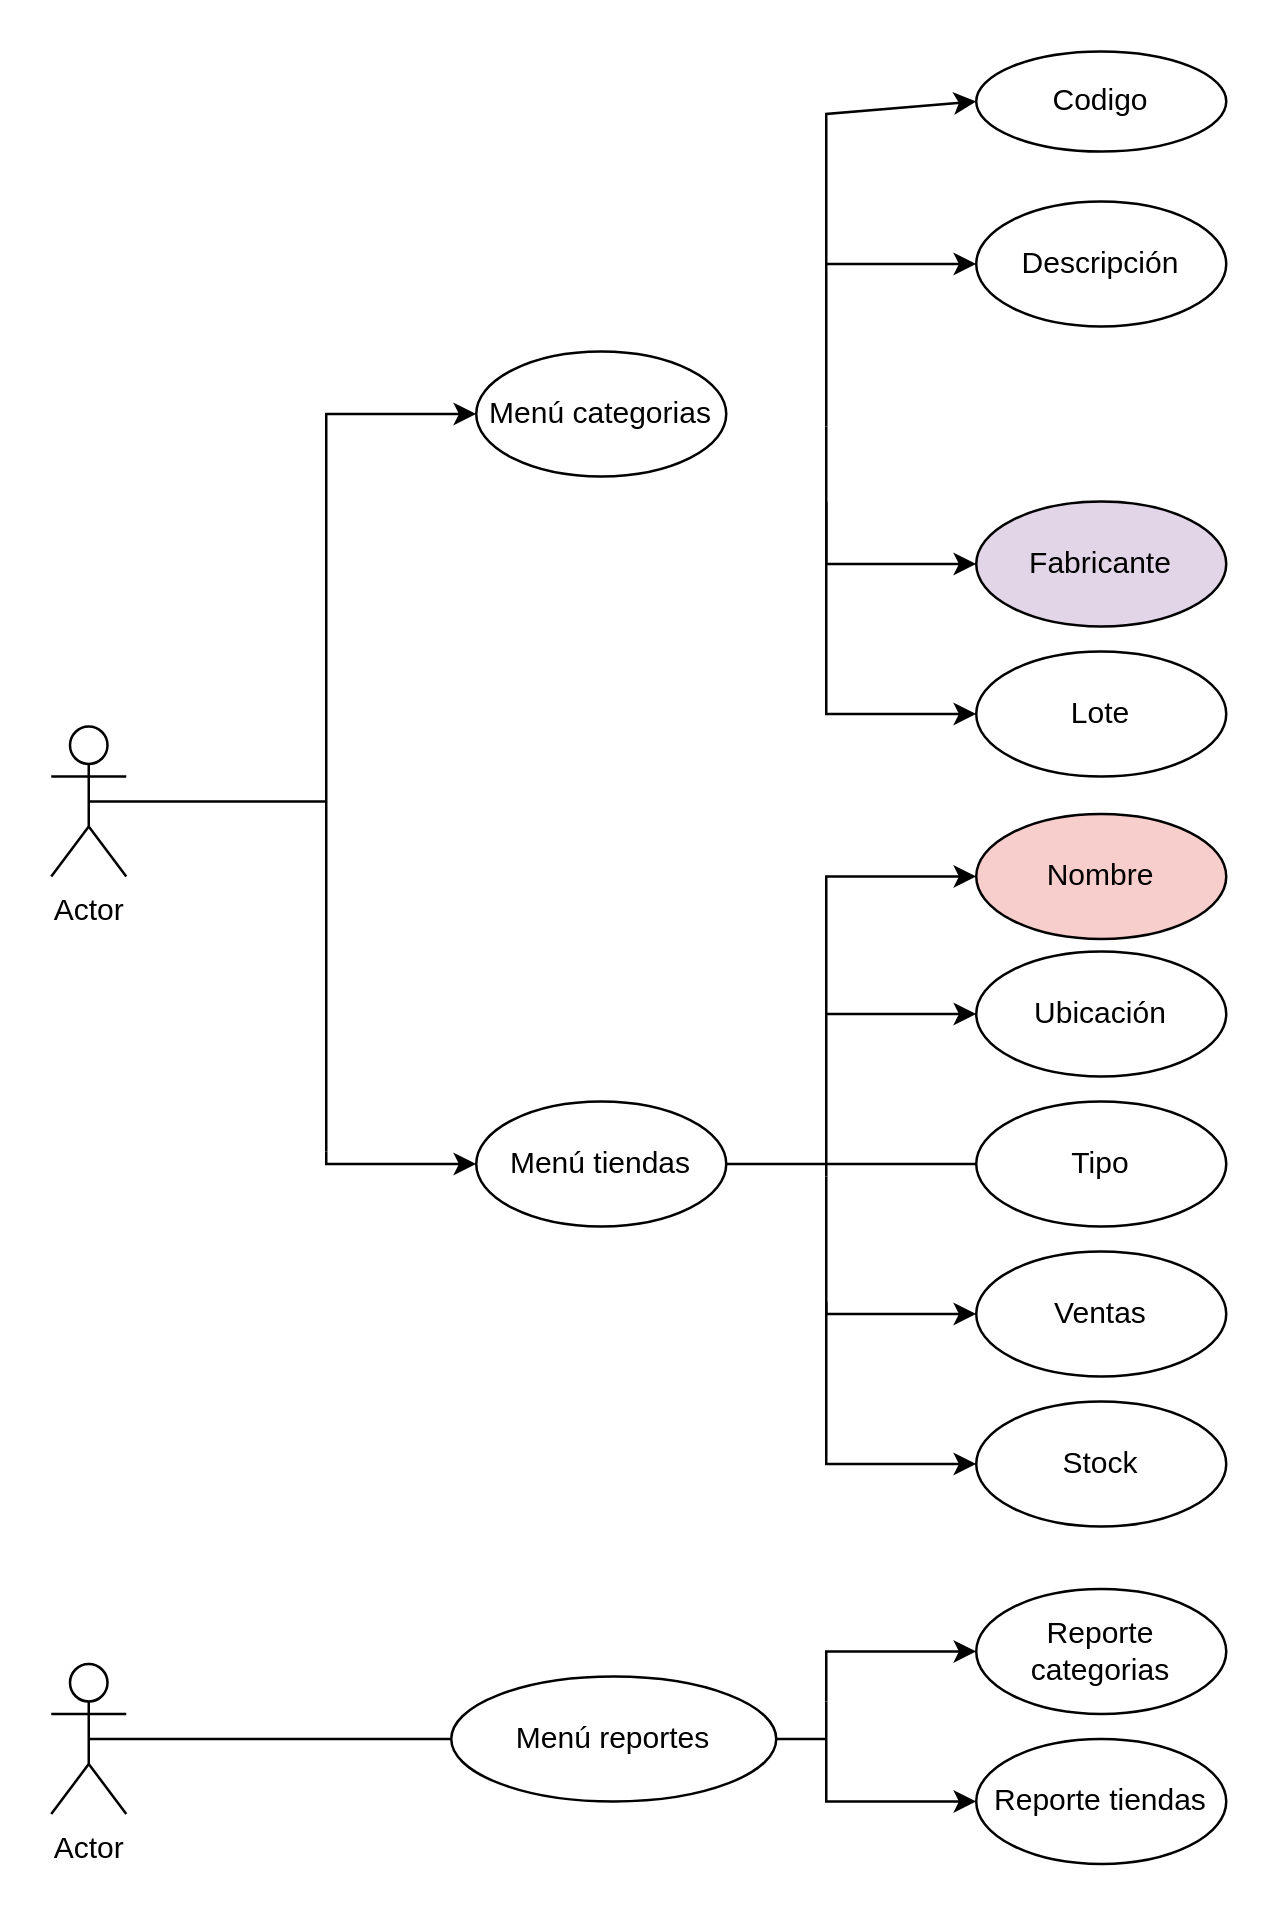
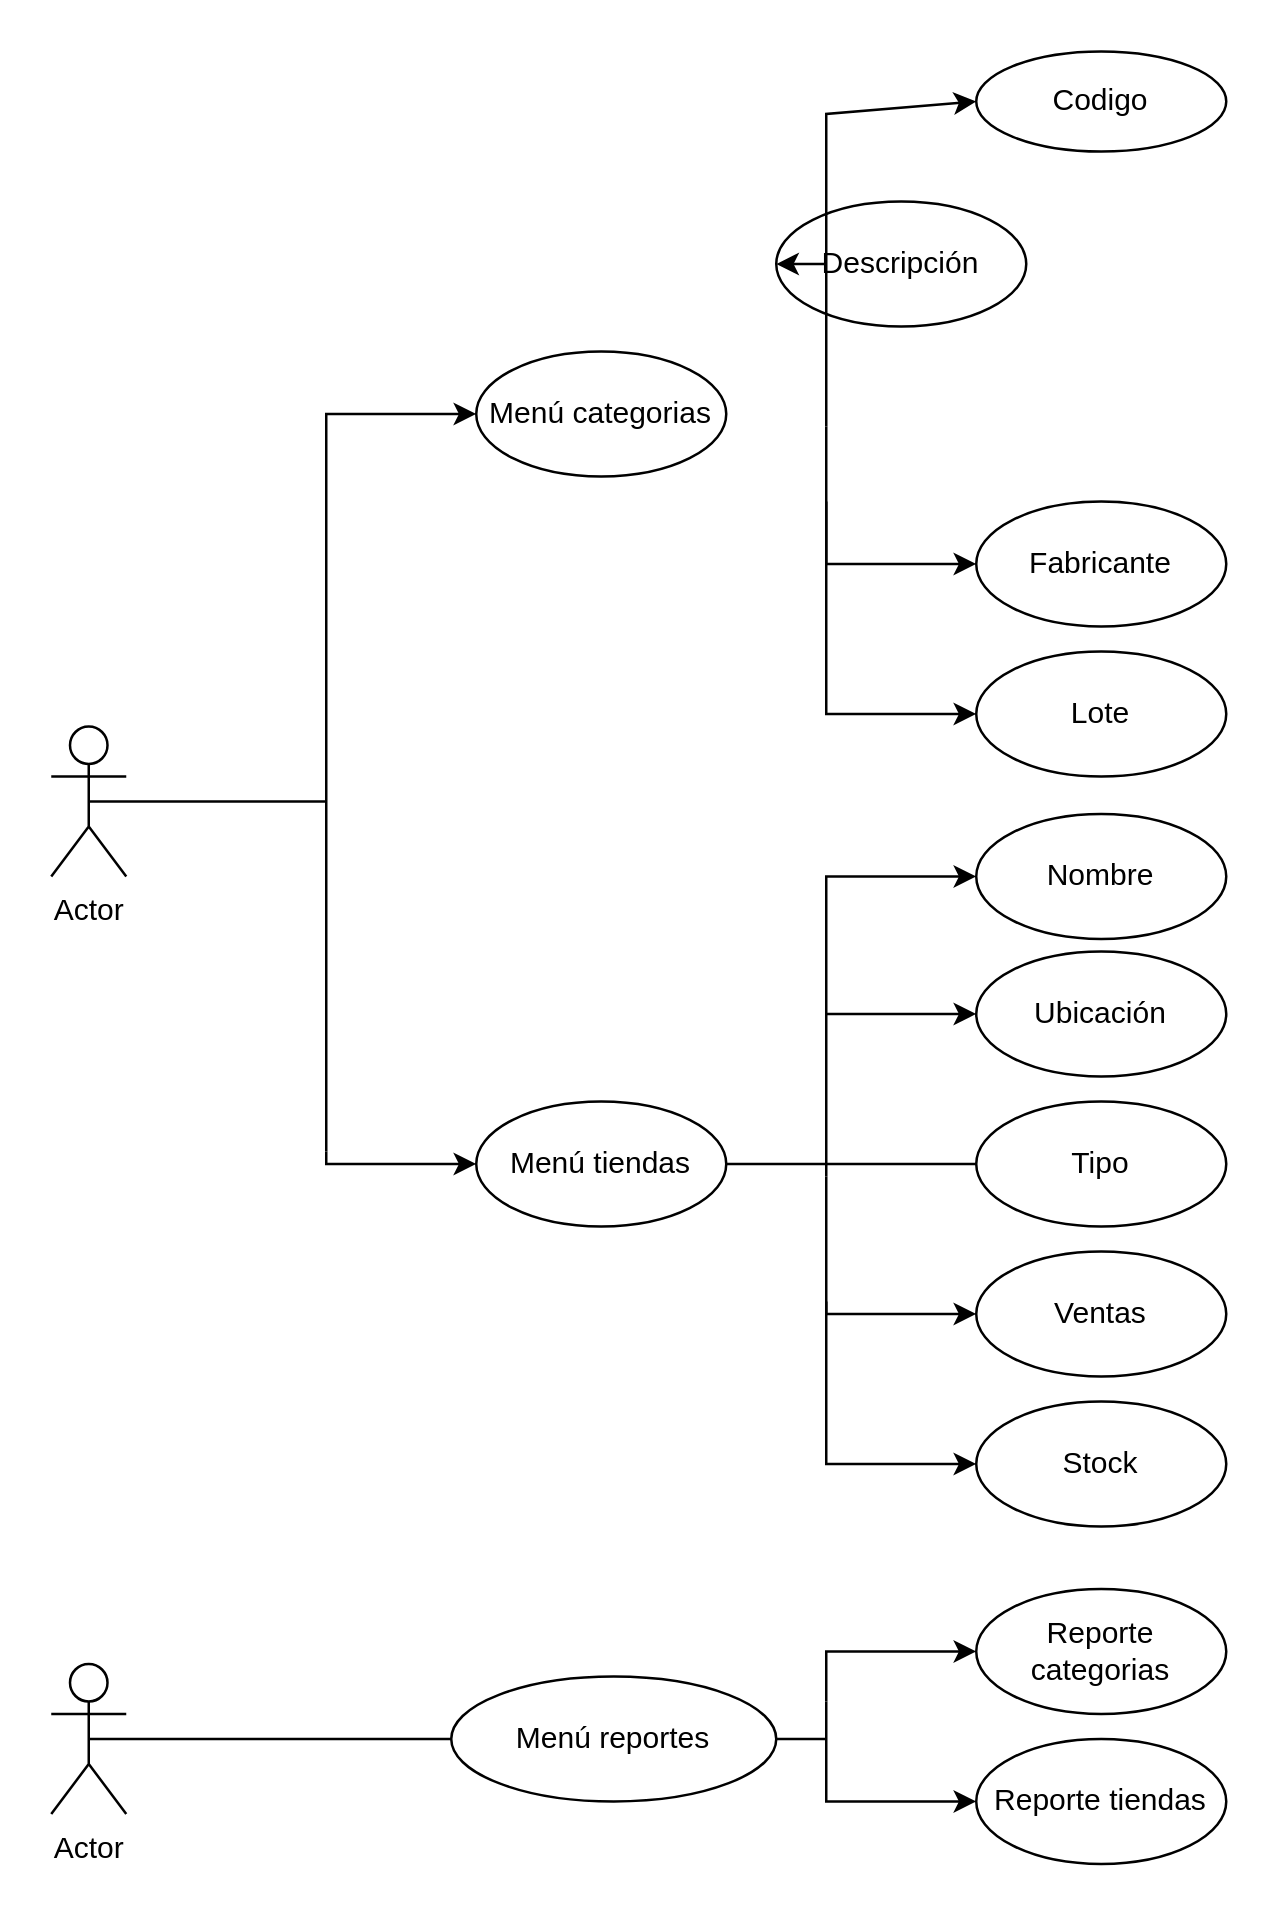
node "Descripción": moved (1101, 264) -> (901, 264)
node "Fabricante": fillcolor #e1d5e7 -> #ffffff
node "Nombre": fillcolor #f8cecc -> #ffffff
